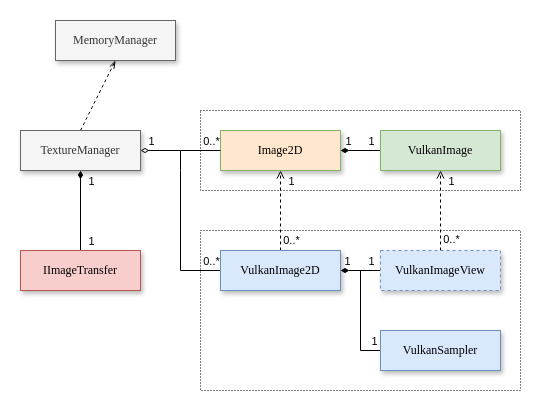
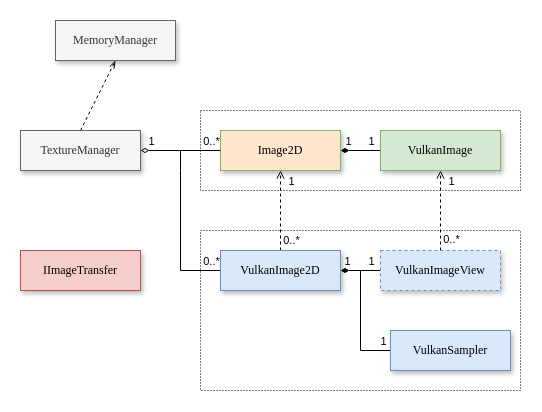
edge "IImageTransfer" -> "TextureManager": removed, labels "1", "1"
node "VulkanSampler": moved (441, 351) -> (451, 351)
